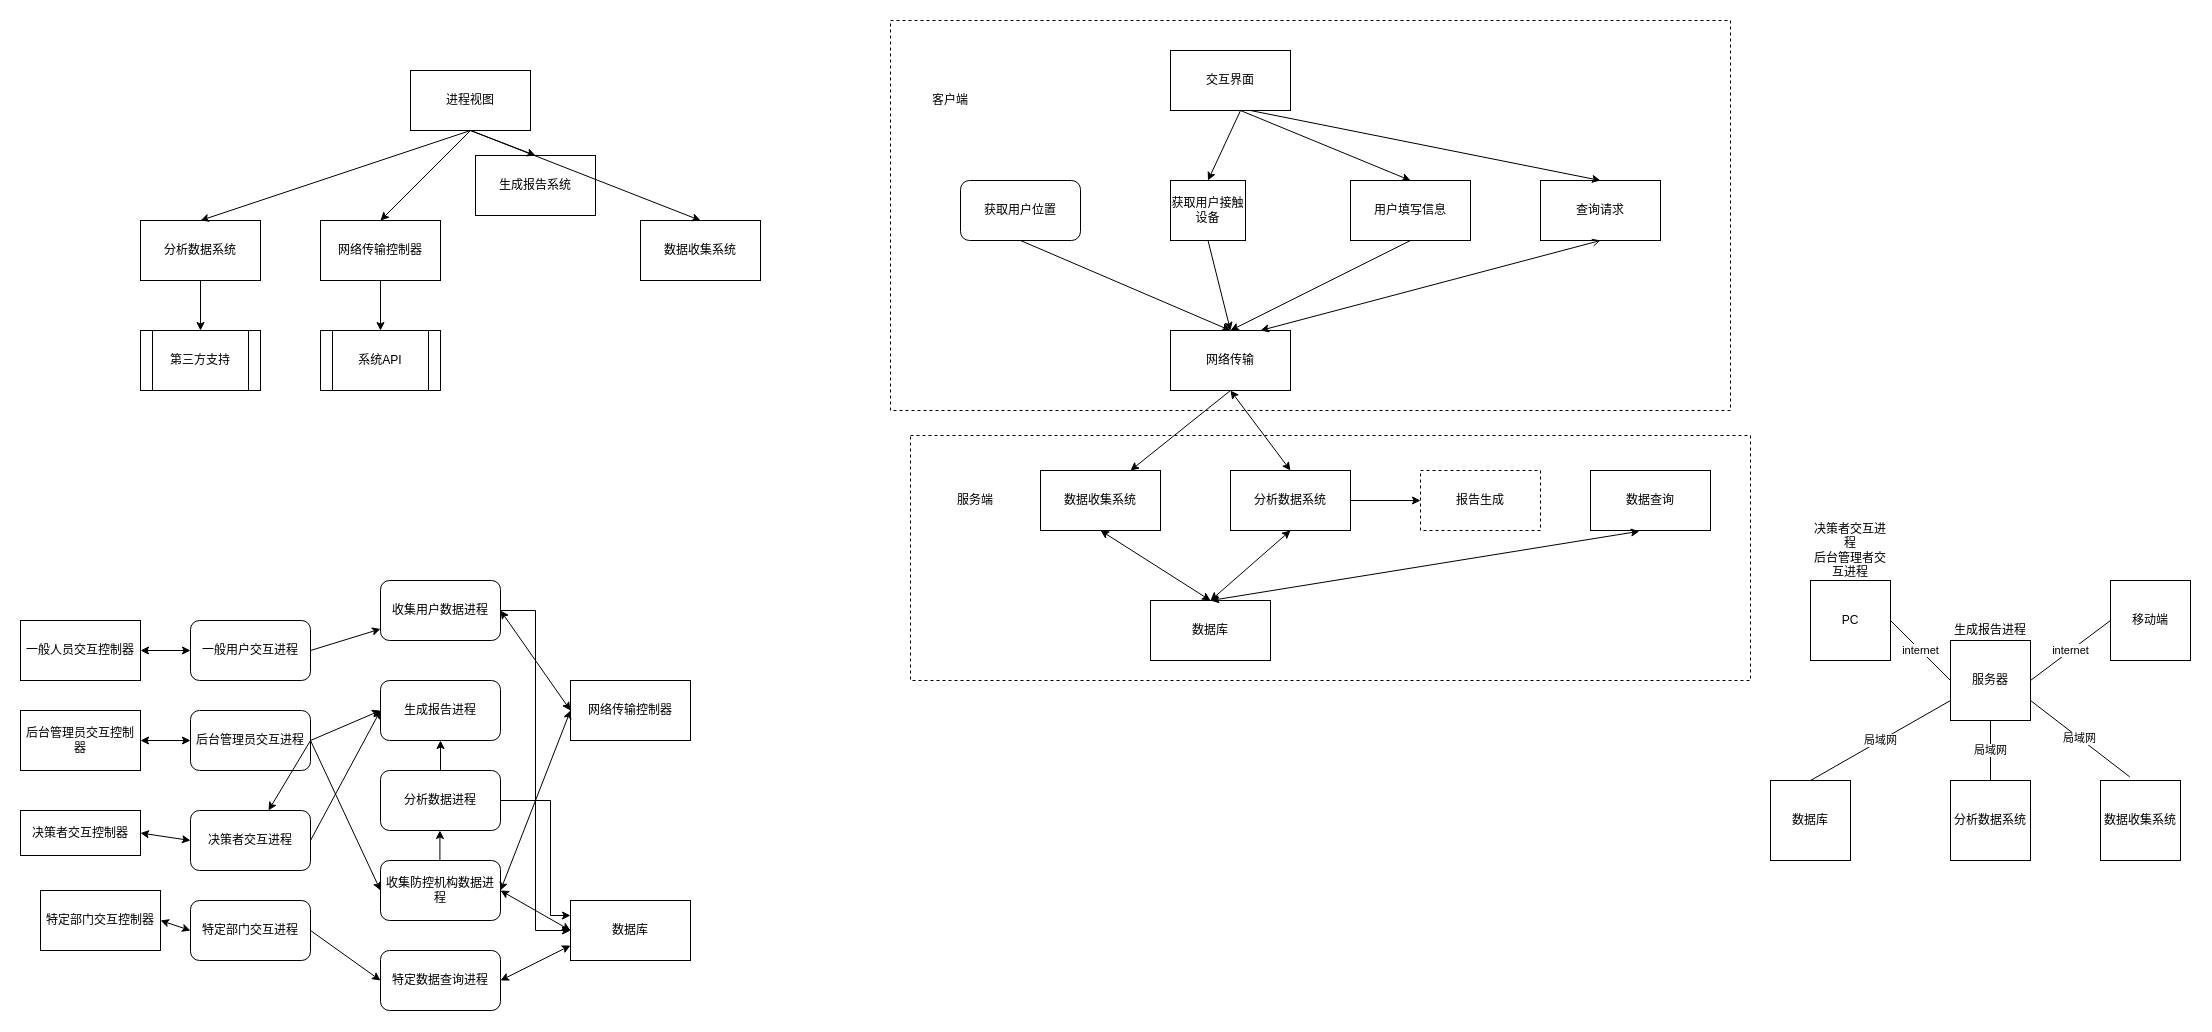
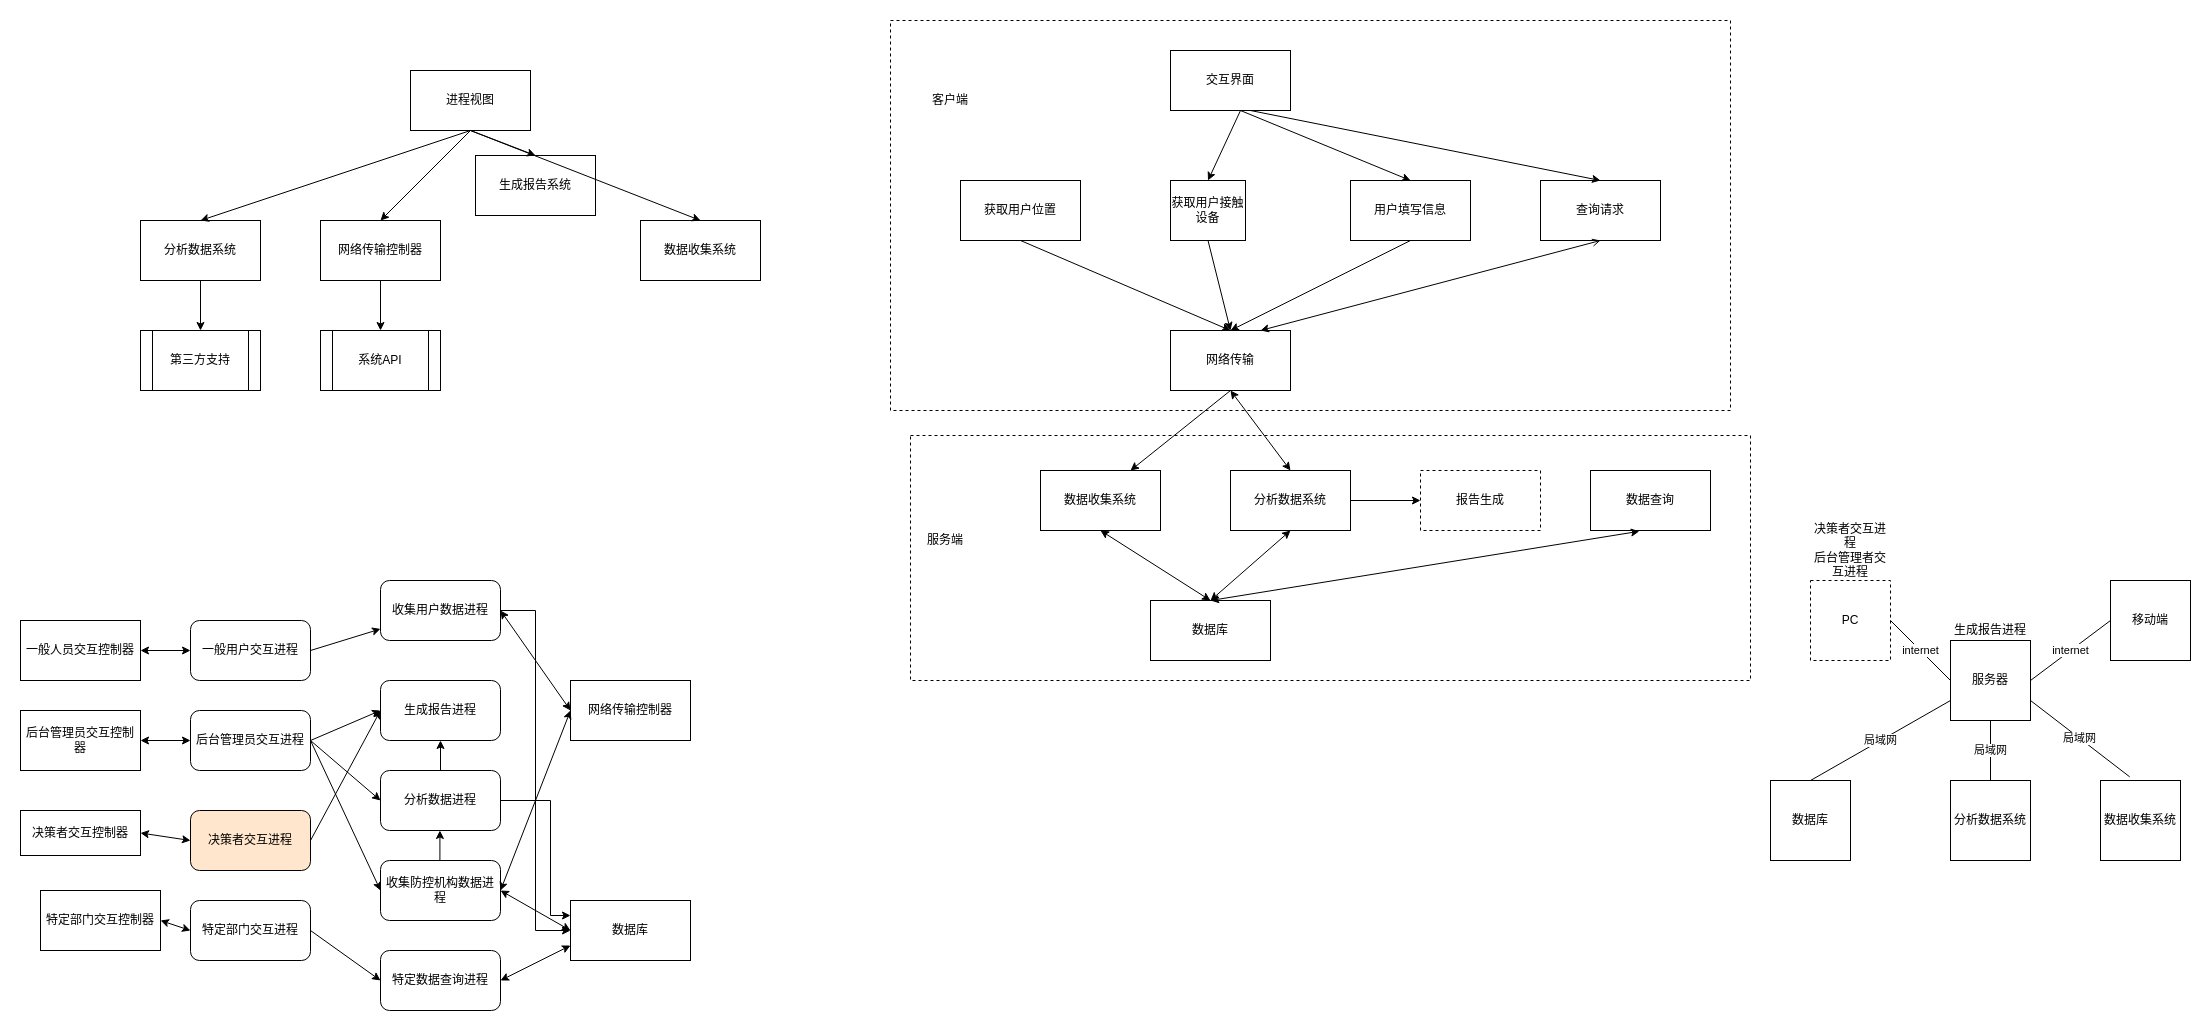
node "获取用户位置": shape rounded rectangle -> rectangle
node "服务端": moved (976, 501) -> (946, 541)
node "PC": style solid -> dashed
edge "后台管理员交互进程" -> "决策者交互进程": now "后台管理员交互进程" -> "分析数据进程"
node "决策者交互进程": fillcolor #ffffff -> #ffe6cc
